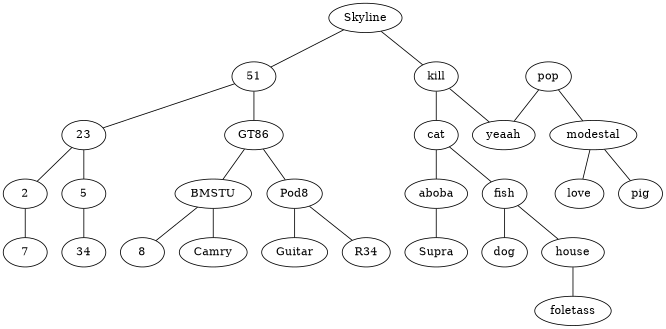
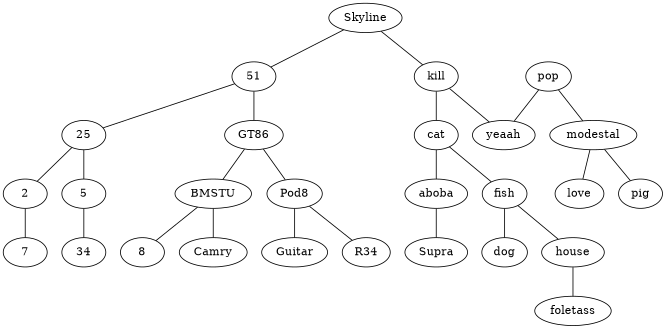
node "23": label "23" -> "25"
